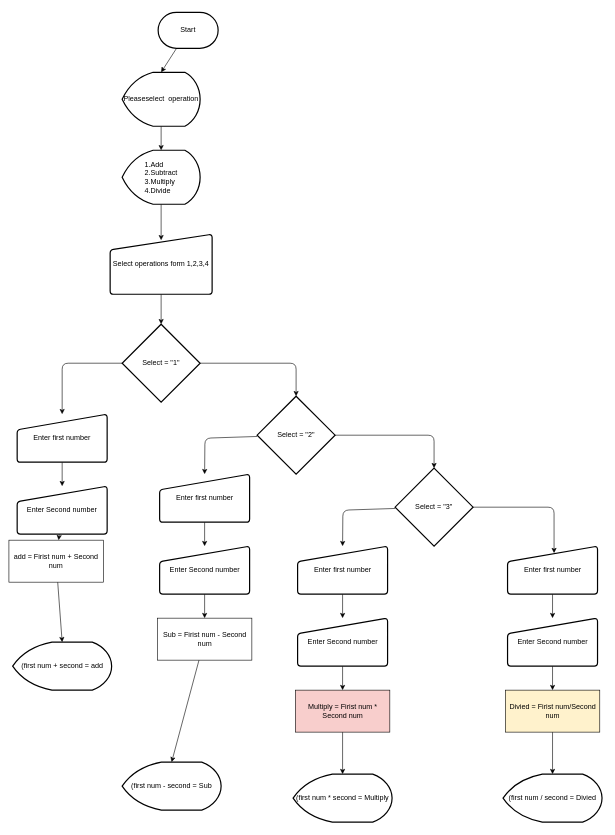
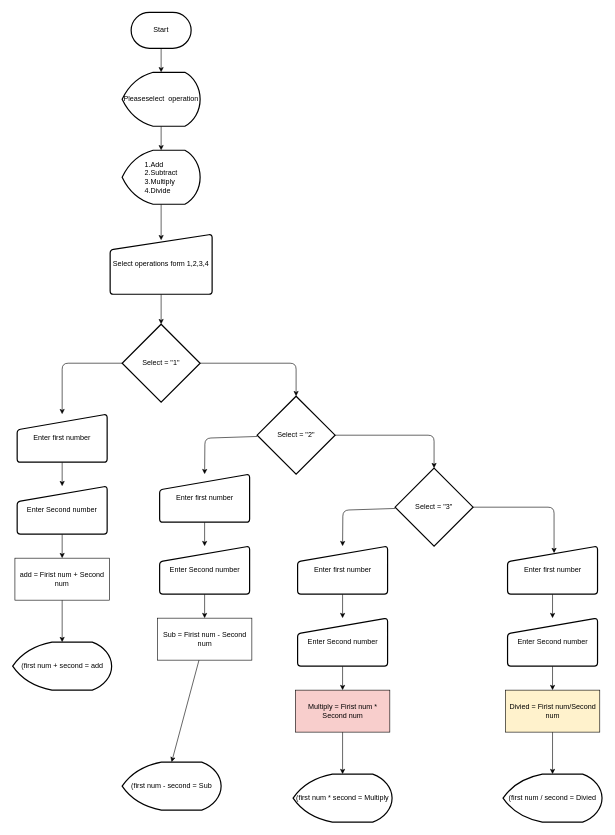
node "Start": moved (188, 30) -> (161, 30)
node "add = Firist num + Second num": moved (56, 561) -> (62, 579)
